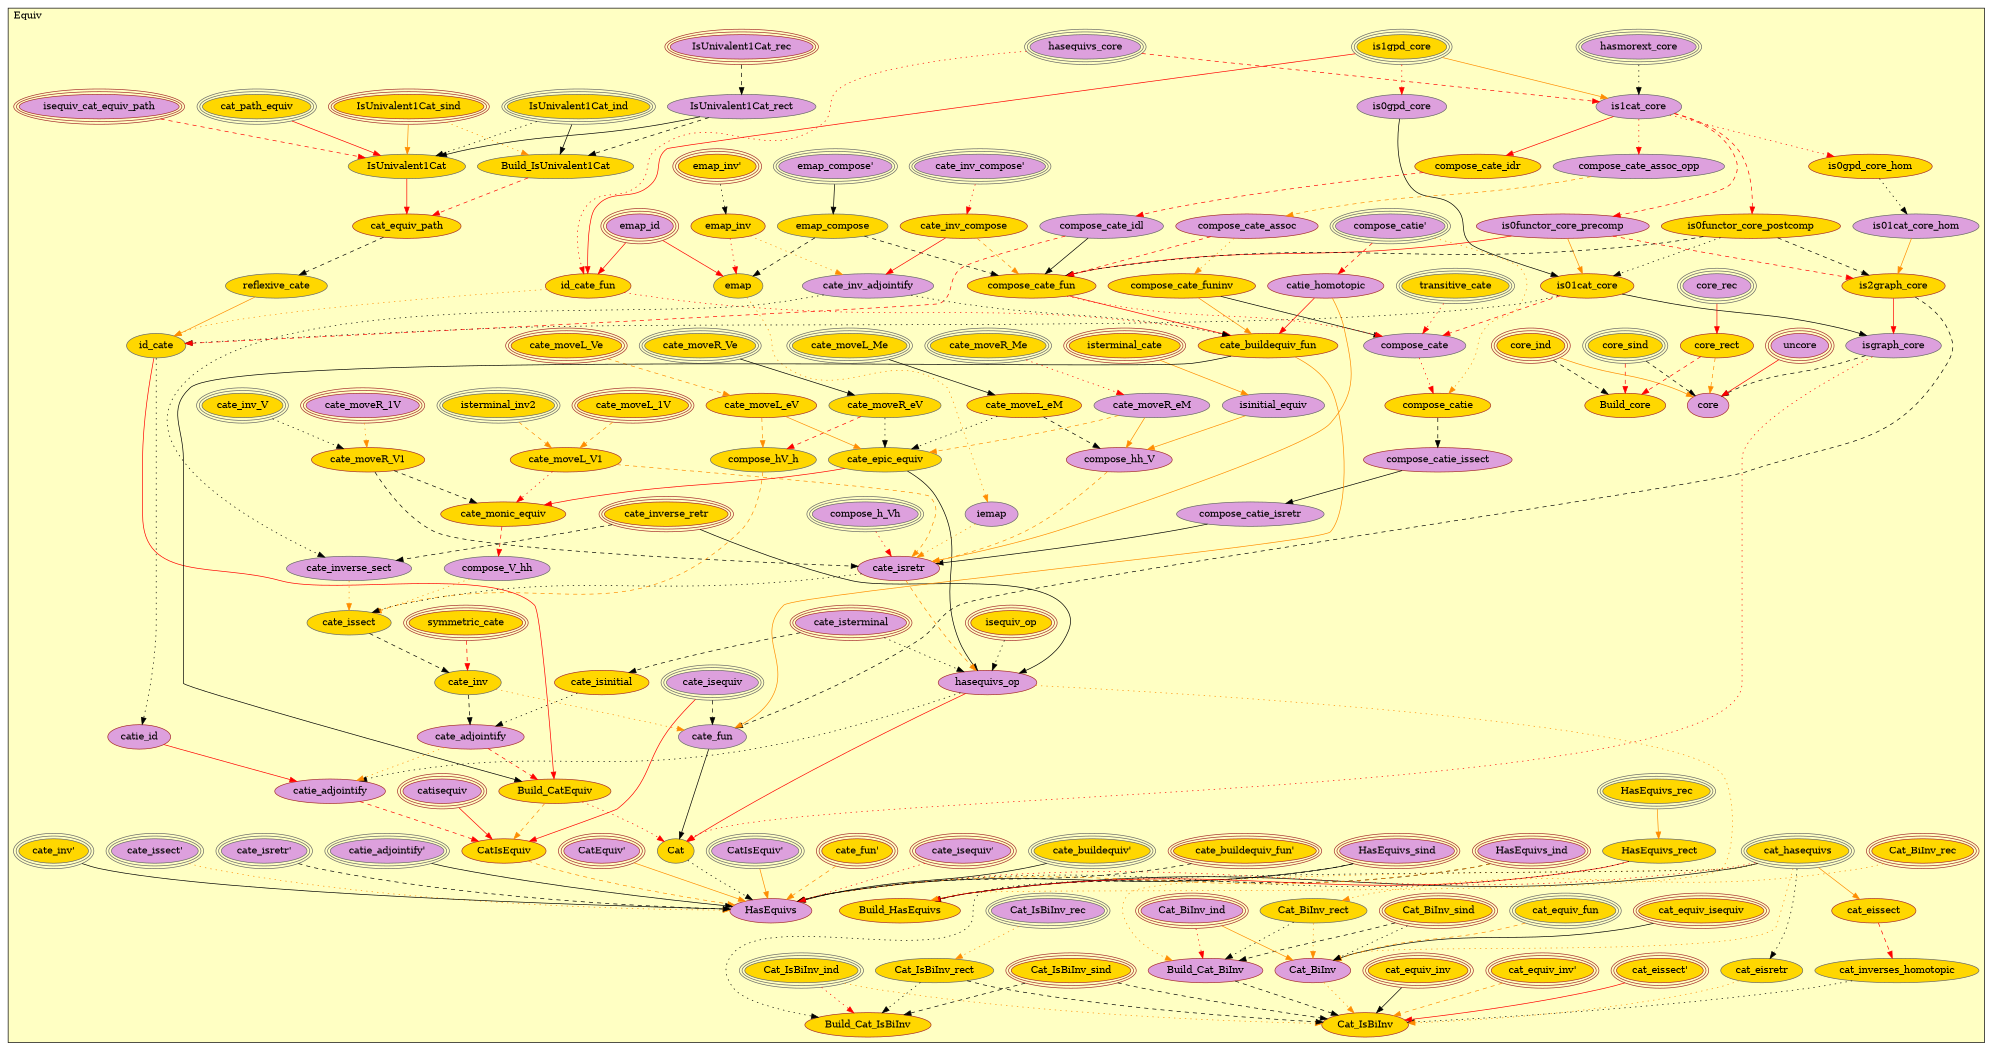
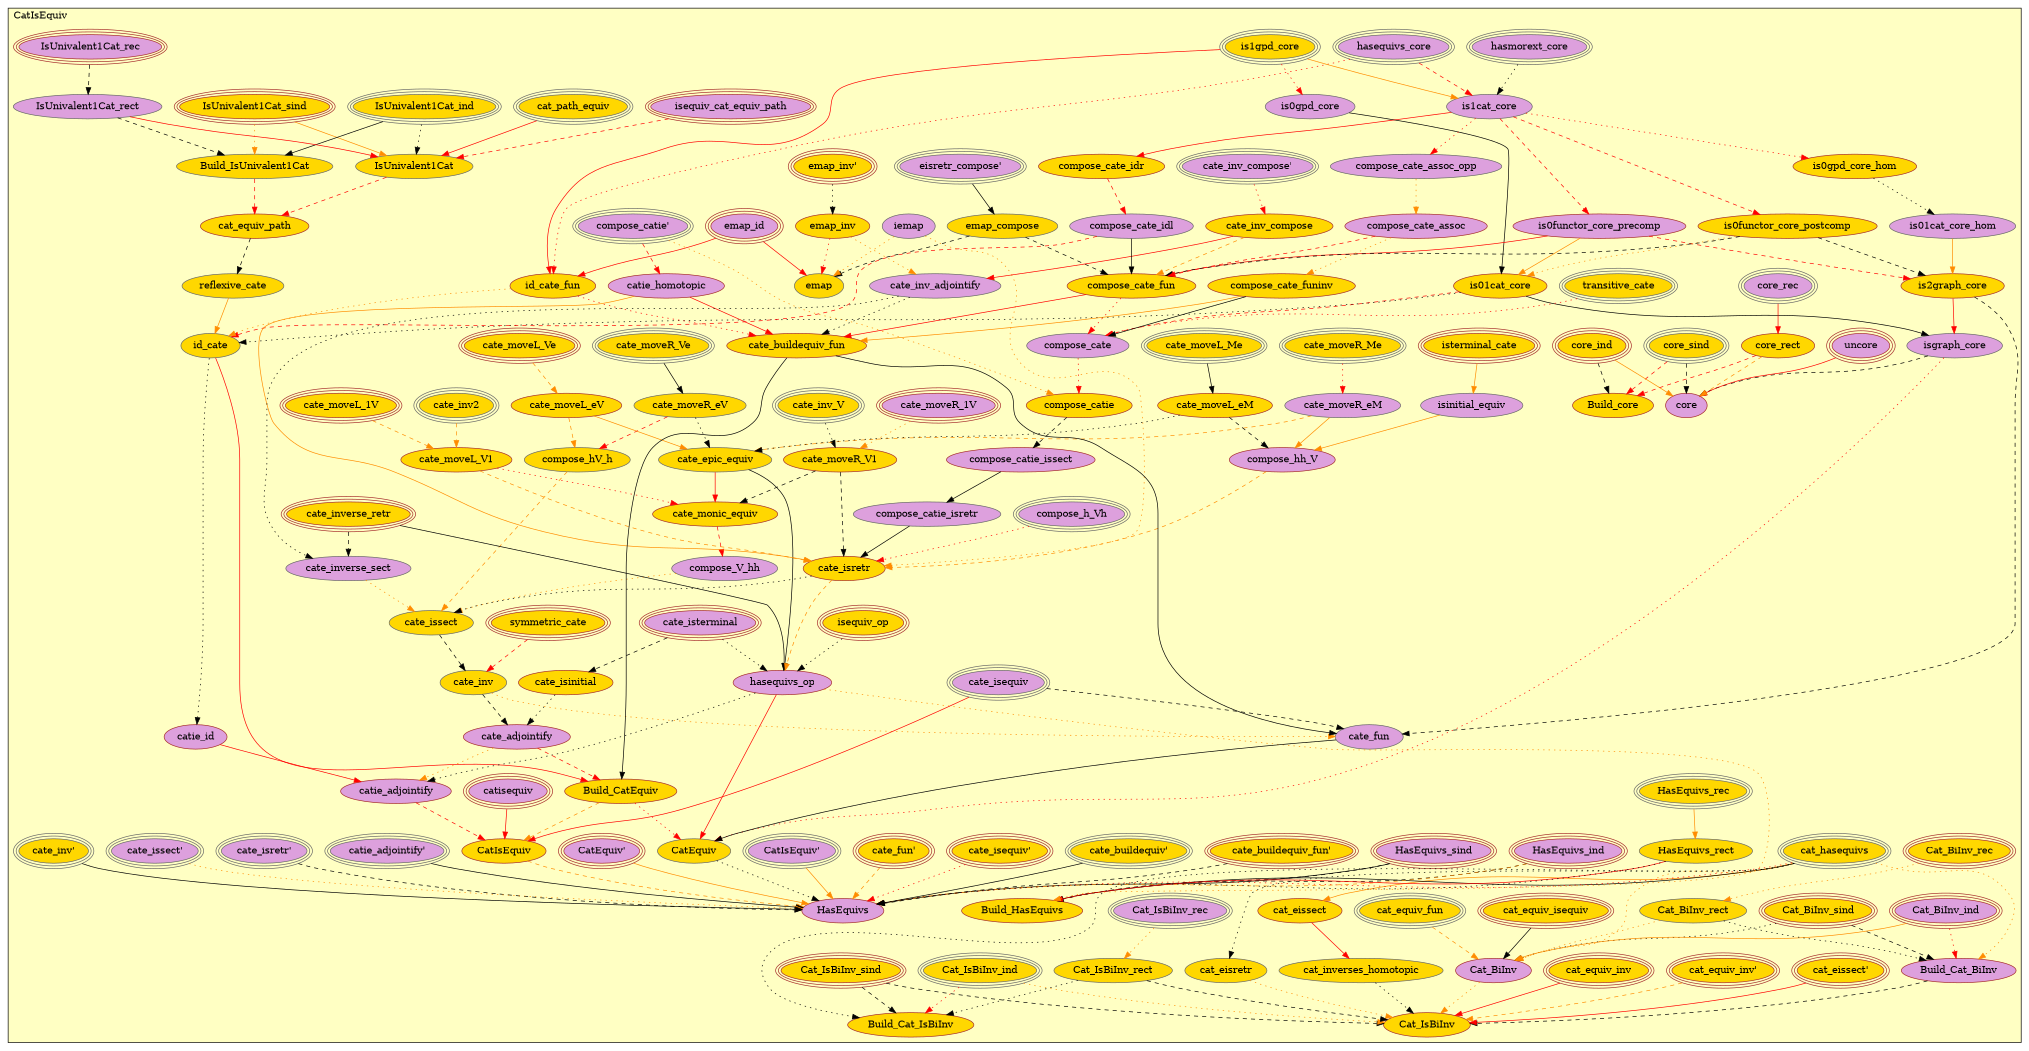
cluster "Equiv": label "Equiv" -> "CatIsEquiv"
edge "IsUnivalent1Cat_rect" -> "IsUnivalent1Cat": color black -> red
node "emap_compose'": label "emap_compose'" -> "eisretr_compose'"
edge "IsUnivalent1Cat" -> "cat_equiv_path": style solid -> dashed
edge "compose_cate_assoc_opp" -> "compose_cate_assoc": style dashed -> dotted
edge "is0functor_core_postcomp" -> "is01cat_core": color black -> darkorange
edge "emap" -> "iemap": reversed
node "isterminal_inv2": label "isterminal_inv2" -> "cate_inv2"
edge "cate_buildequiv_fun" -> "cate_fun": color darkorange -> black
node "cate_isretr": fillcolor plum -> gold
node "Cat": label "Cat" -> "CatEquiv"
node "cate_isequiv'": fillcolor plum -> gold
edge "cat_eissect" -> "cat_inverses_homotopic": style dashed -> solid
edge "cat_equiv_inv" -> "Cat_IsBiInv": color black -> red
